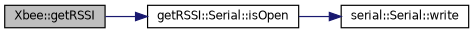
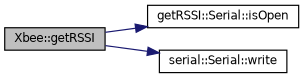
edge "getRSSI::Serial::isOpen" -> "serial::Serial::write": now "Xbee::getRSSI" -> "serial::Serial::write"
